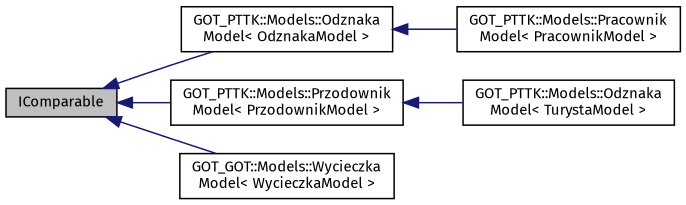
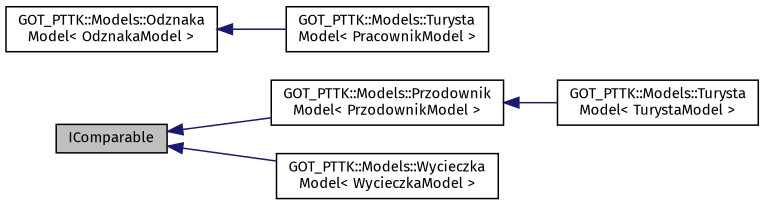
node "GOT_PTTK::Models::Pracownik Model< PracownikModel >": label "GOT_PTTK::Models::Pracownik Model< PracownikModel >" -> "GOT_PTTK::Models::Turysta Model< PracownikModel >"
edge "GOT_PTTK::Models::Odznaka Model< OdznakaModel >" -> "IComparable": removed
node "GOT_PTTK::Models::Odznaka Model< TurystaModel >": label "GOT_PTTK::Models::Odznaka Model< TurystaModel >" -> "GOT_PTTK::Models::Turysta Model< TurystaModel >"
node "GOT_GOT::Models::Wycieczka Model< WycieczkaModel >": label "GOT_GOT::Models::Wycieczka Model< WycieczkaModel >" -> "GOT_PTTK::Models::Wycieczka Model< WycieczkaModel >"
